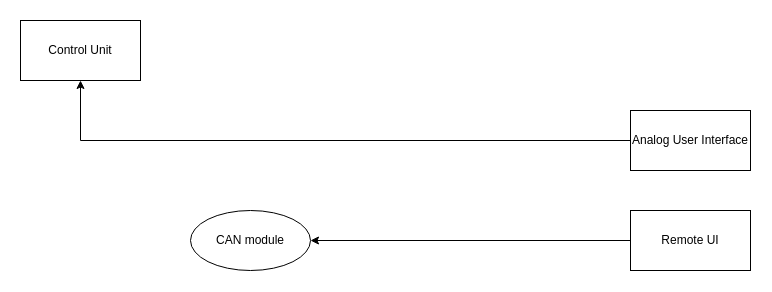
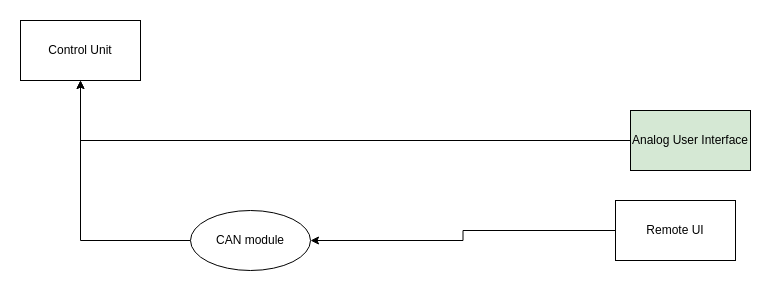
node "Analog User Interface": fillcolor #ffffff -> #d5e8d4
edge "CAN module" -> "Control Unit": added
node "Remote UI": moved (691, 241) -> (676, 231)
